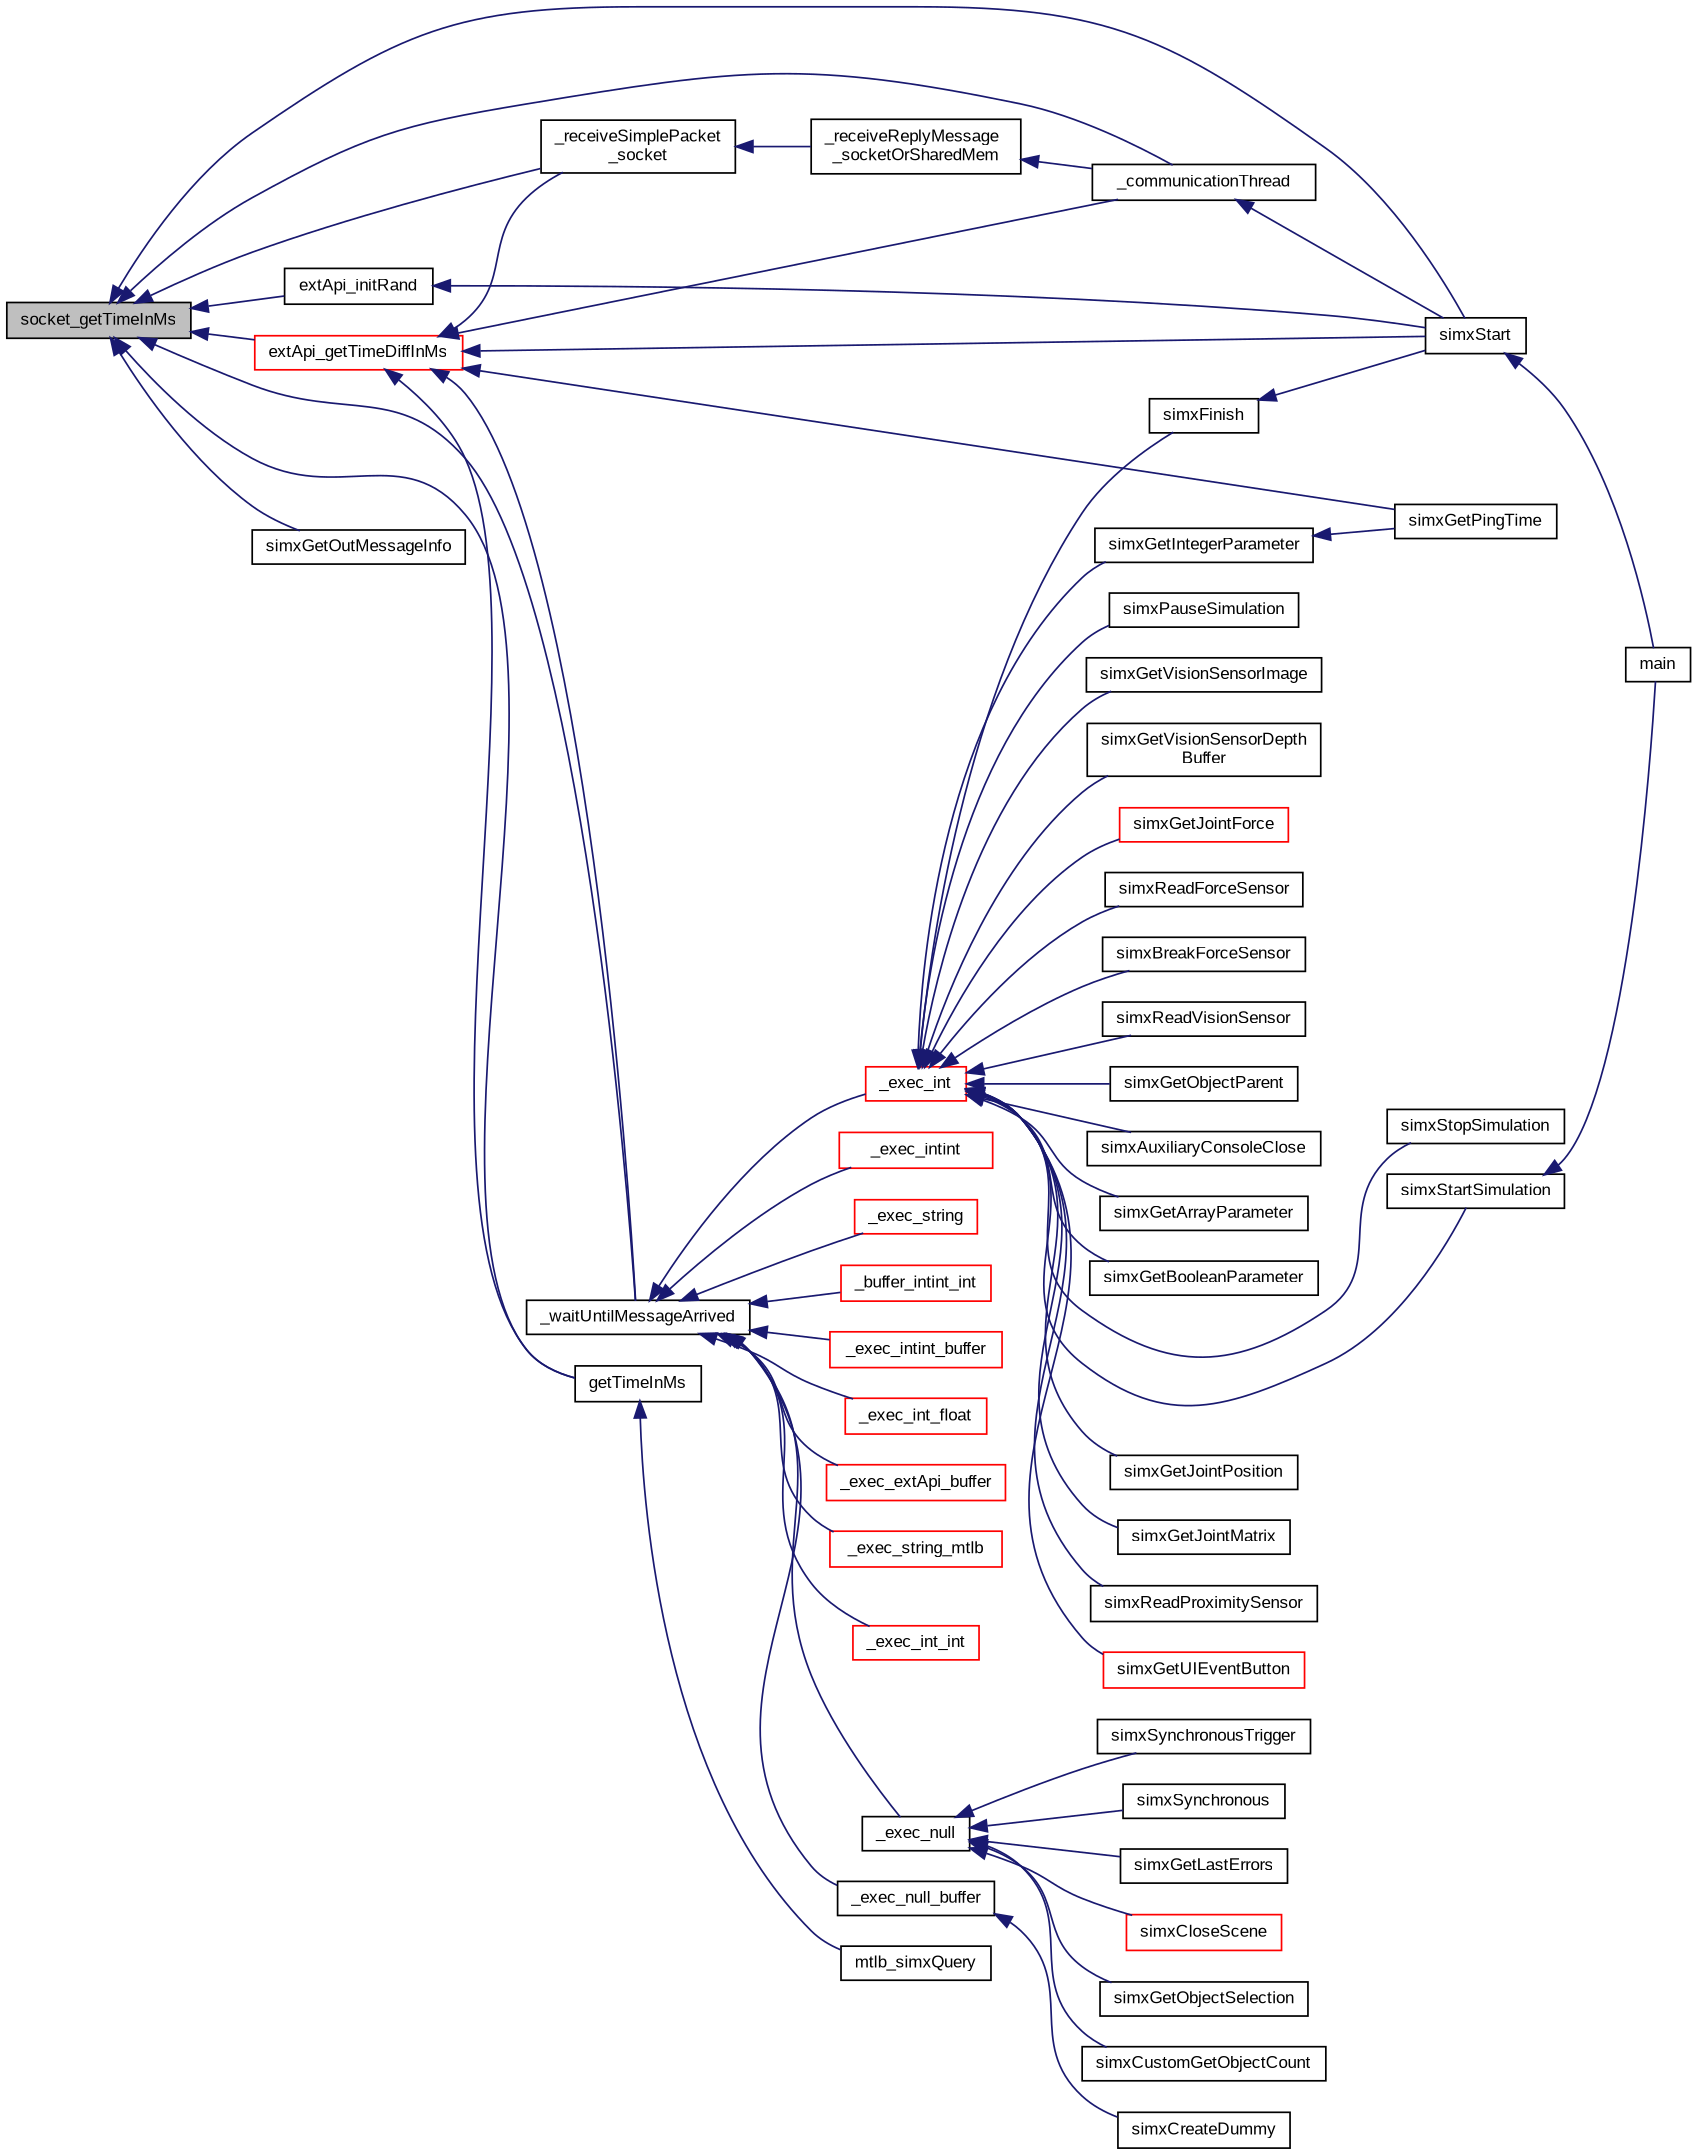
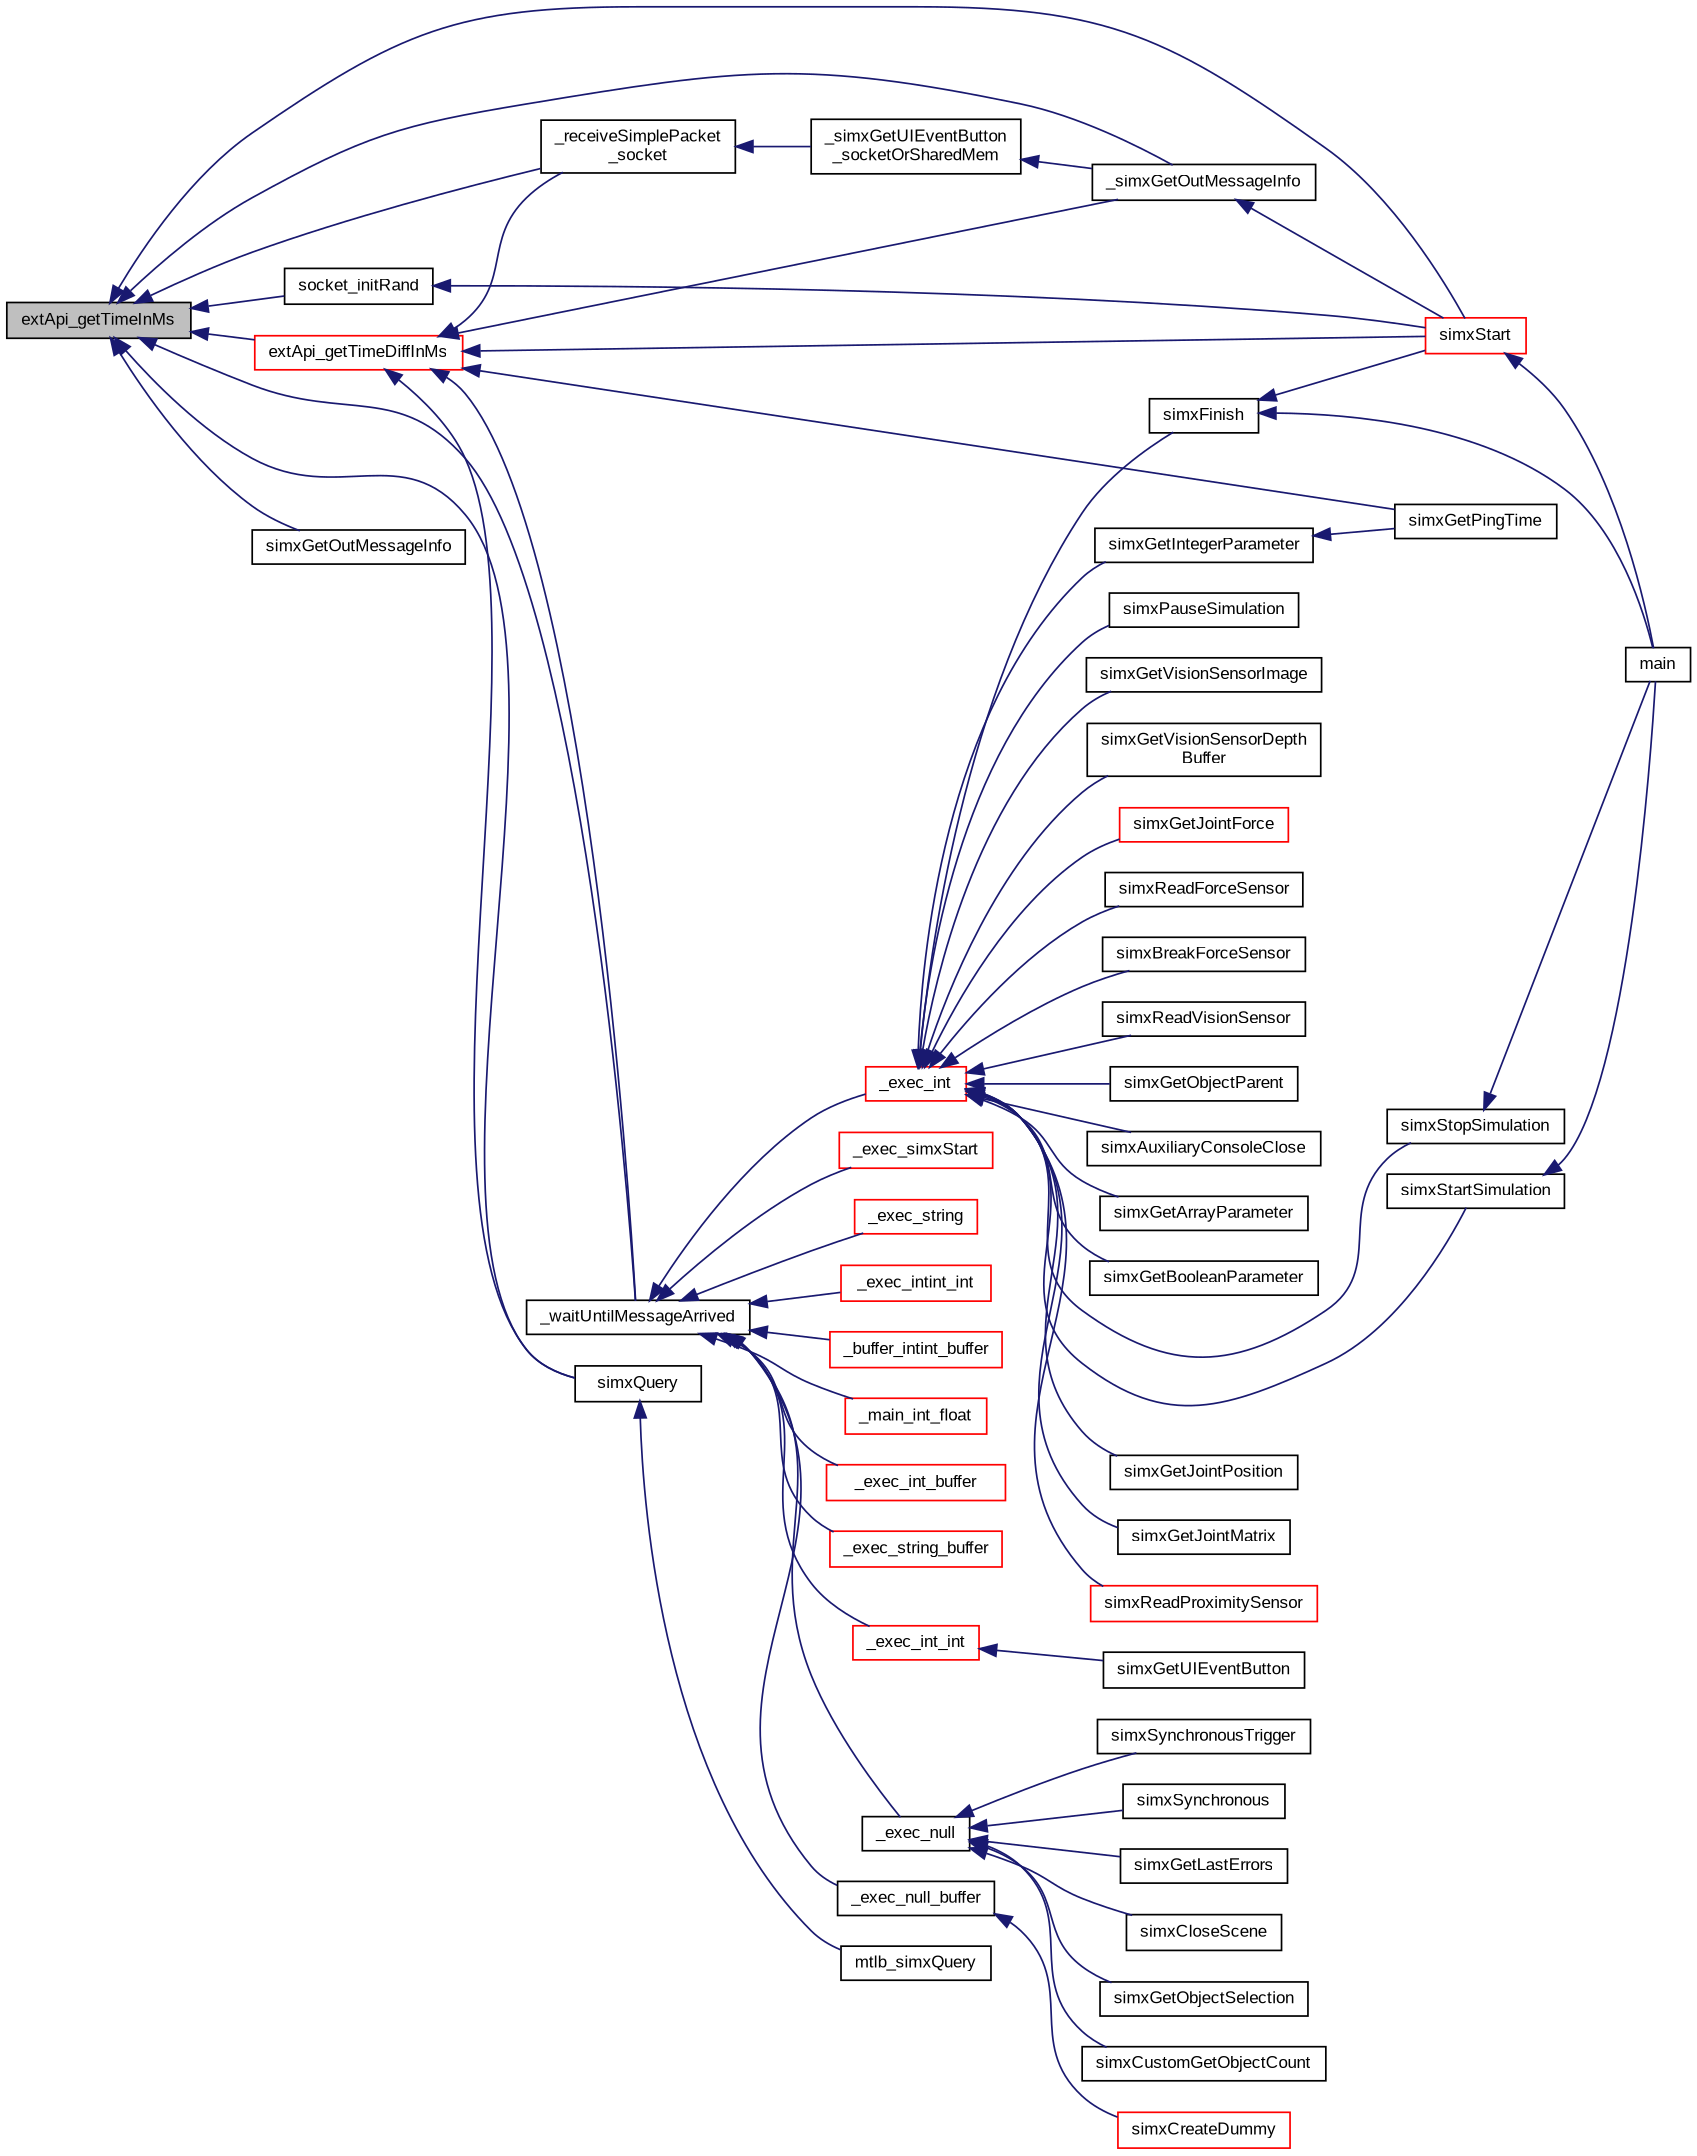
node "_receiveReplyMessage _socketOrSharedMem": label "_receiveReplyMessage _socketOrSharedMem" -> "_simxGetUIEventButton _socketOrSharedMem"
node "_communicationThread": label "_communicationThread" -> "_simxGetOutMessageInfo"
node "extApi_initRand": label "extApi_initRand" -> "socket_initRand"
node "socket_getTimeInMs": label "socket_getTimeInMs" -> "extApi_getTimeInMs"
node "simxStart": color black -> red
edge "main" -> "simxFinish": added
edge "main" -> "simxStopSimulation": added
node "_exec_intint": label "_exec_intint" -> "_exec_simxStart"
node "_buffer_intint_int": label "_buffer_intint_int" -> "_exec_intint_int"
node "_exec_intint_buffer": label "_exec_intint_buffer" -> "_buffer_intint_buffer"
node "getTimeInMs": label "getTimeInMs" -> "simxQuery"
node "_exec_int_float": label "_exec_int_float" -> "_main_int_float"
node "_exec_extApi_buffer": label "_exec_extApi_buffer" -> "_exec_int_buffer"
edge "simxGetUIEventButton" -> "_exec_int": now "simxGetUIEventButton" -> "_exec_int_int"
node "_exec_string_mtlb": label "_exec_string_mtlb" -> "_exec_string_buffer"
node "simxReadProximitySensor": color black -> red
node "simxGetUIEventButton": color red -> black
node "simxCloseScene": color red -> black
node "simxCreateDummy": color black -> red
